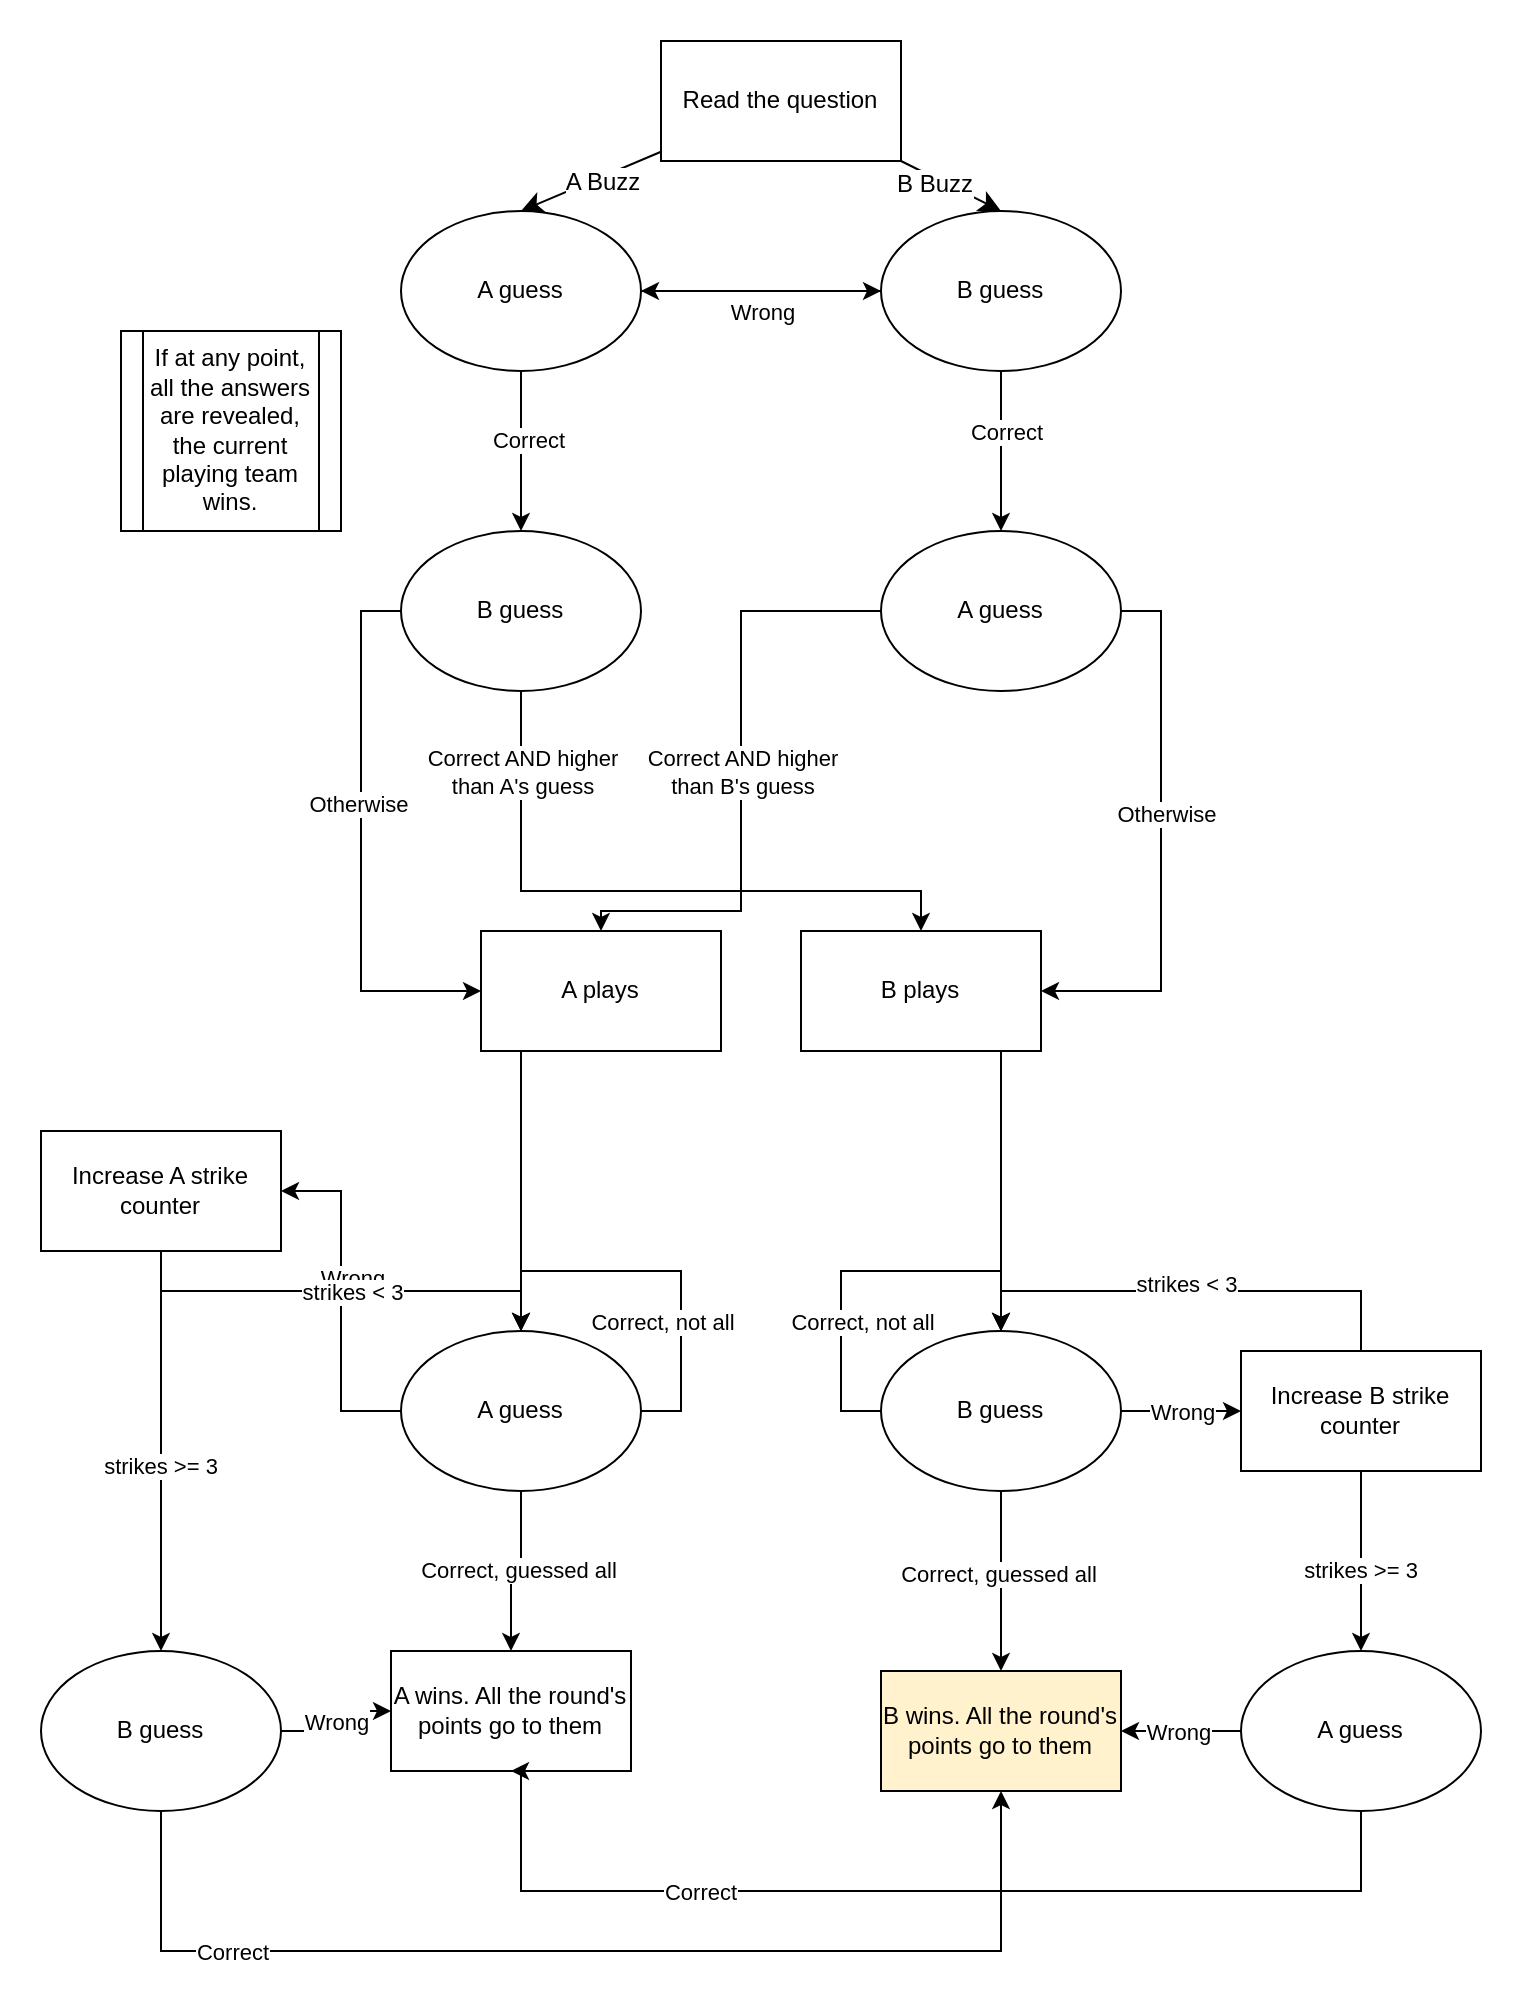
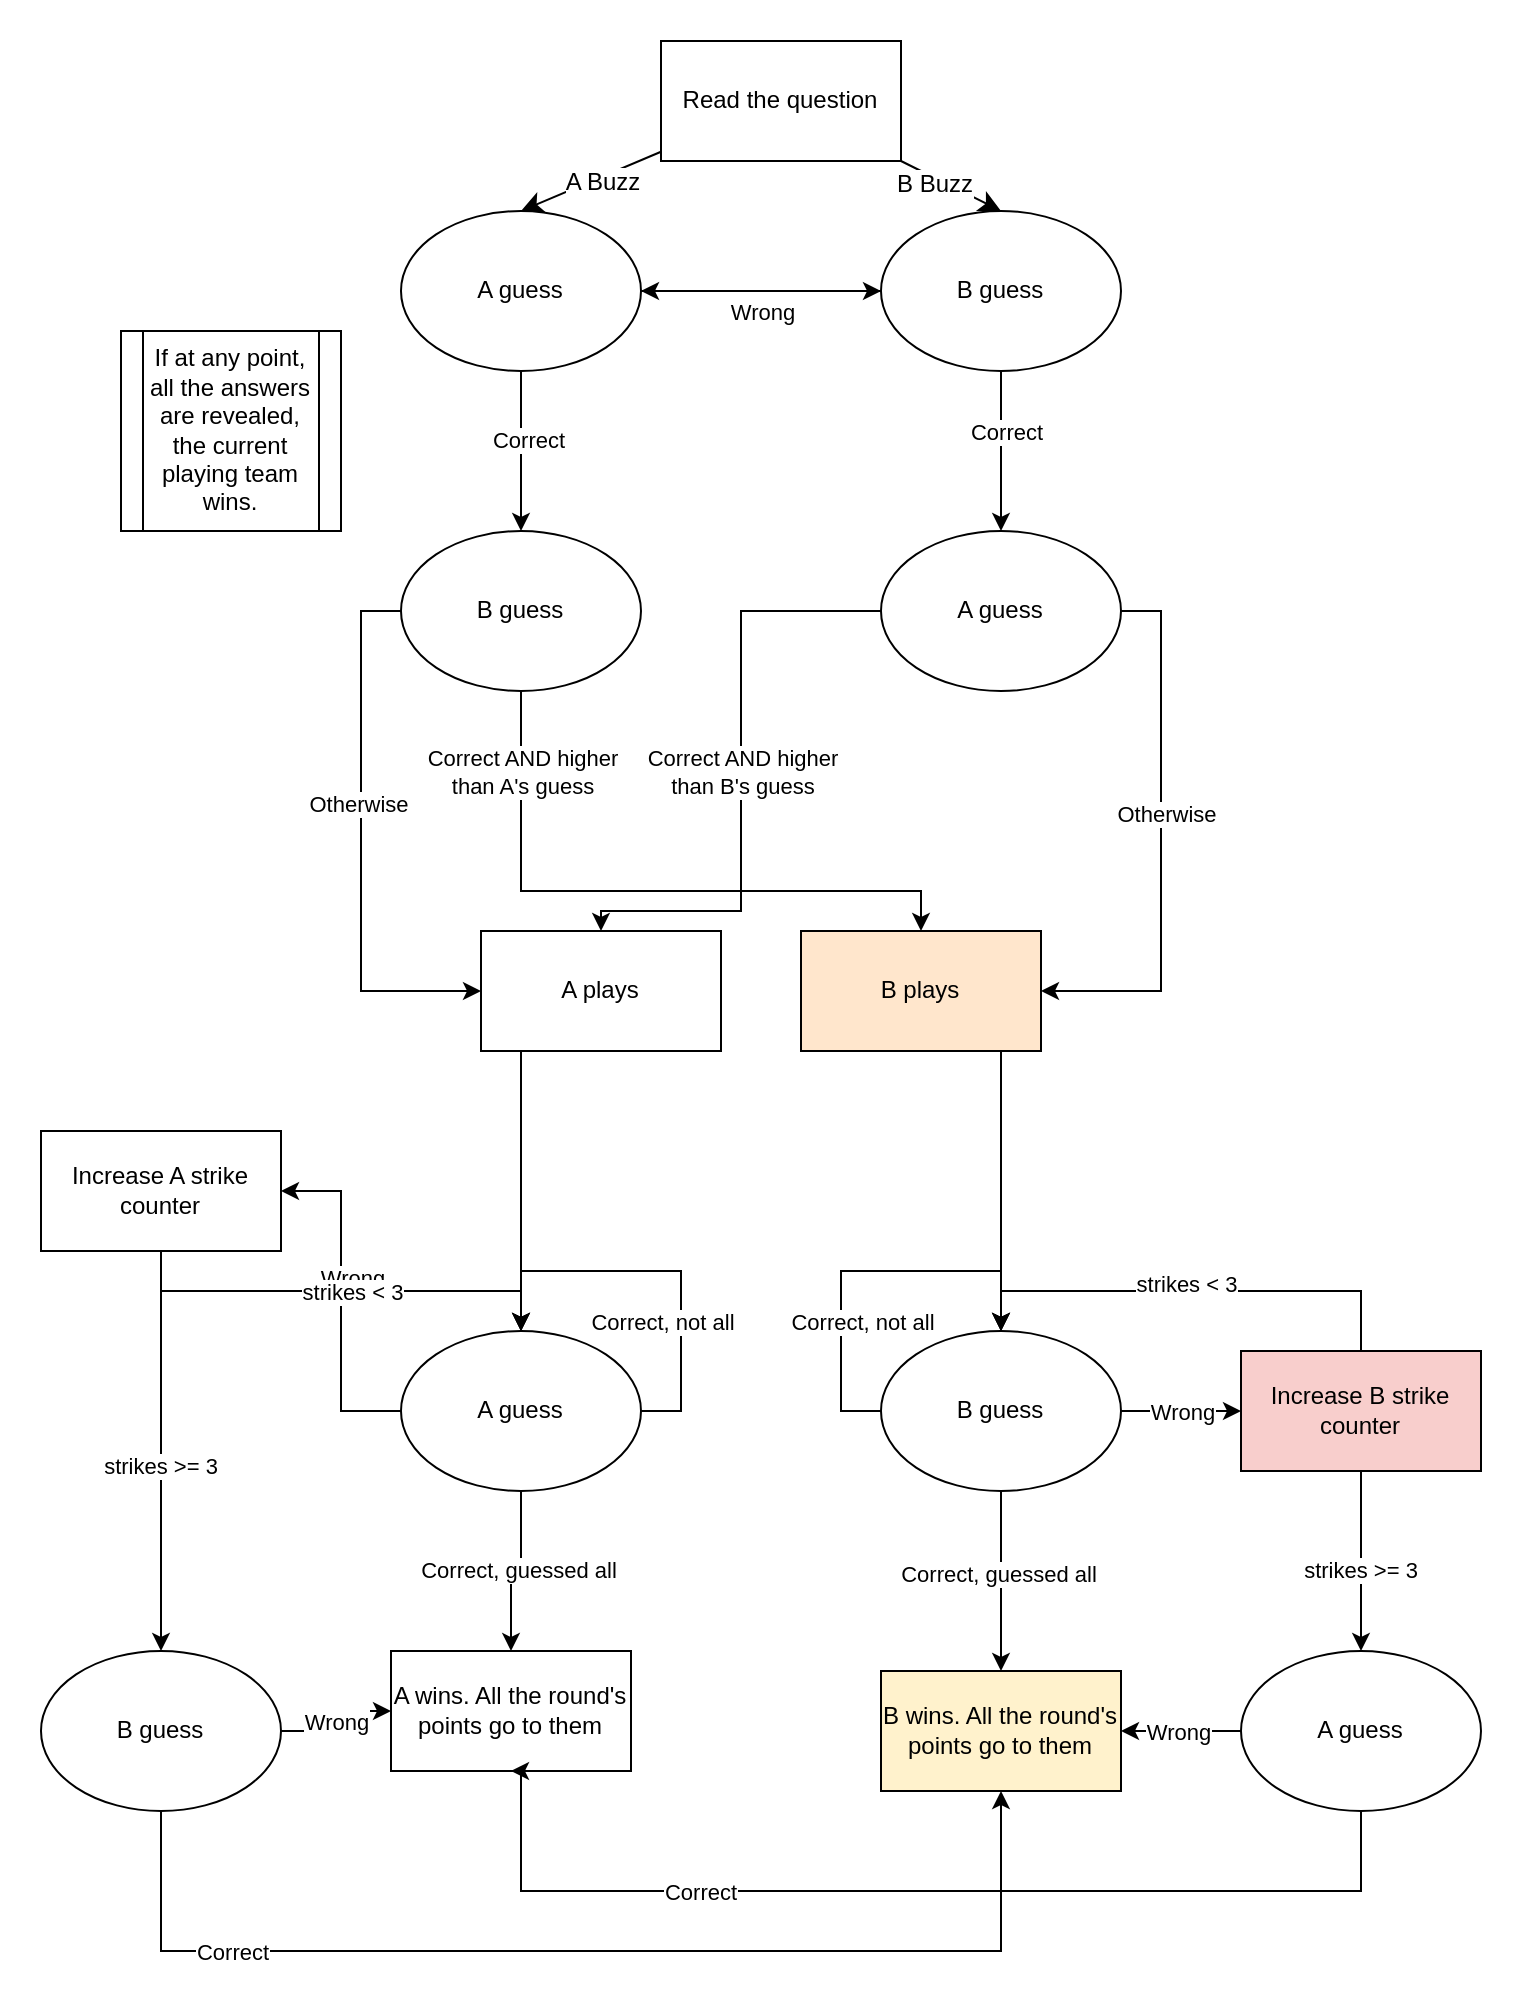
node "B plays": fillcolor #ffffff -> #ffe6cc
node "Increase B strike counter": fillcolor #ffffff -> #f8cecc
